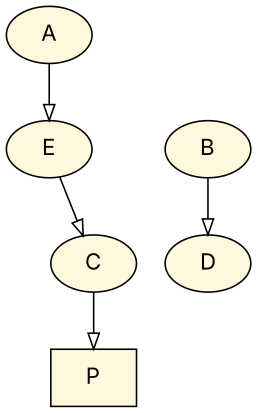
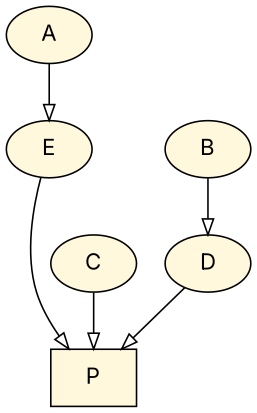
edge "E" -> "C": now "E" -> "P"
edge "D" -> "P": added
